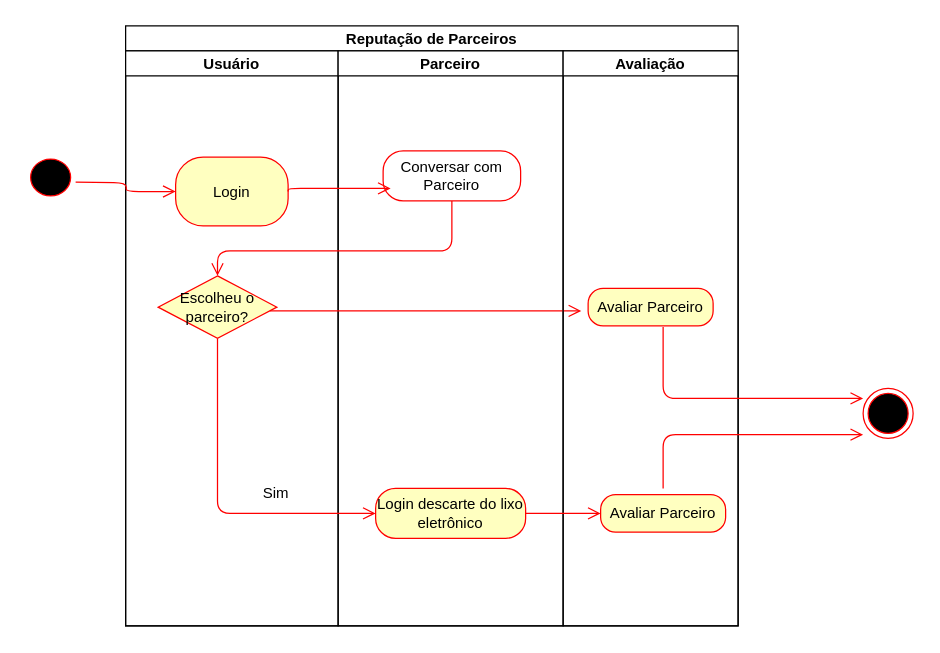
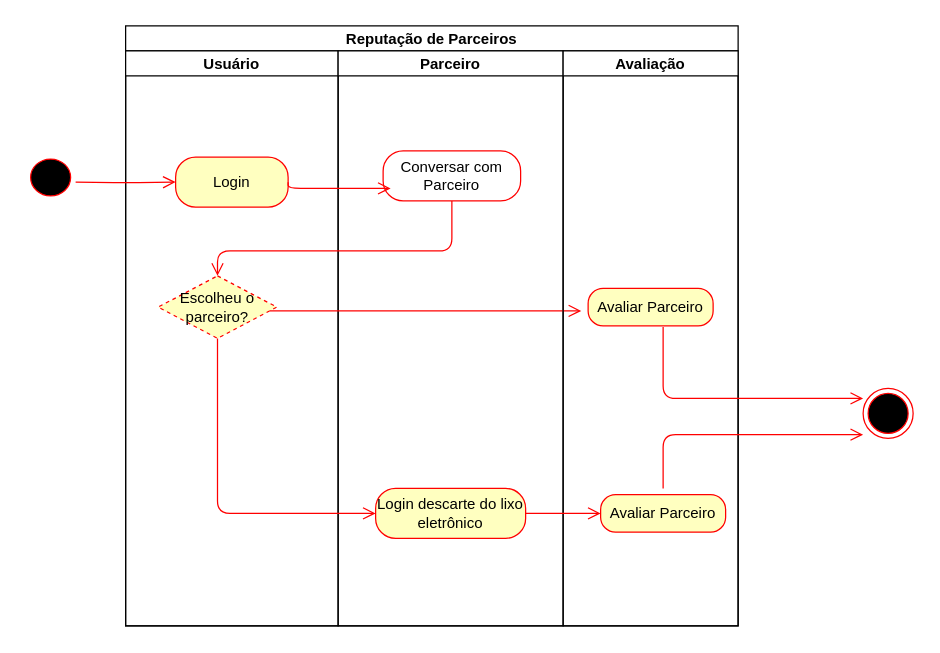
node "Login": size 113x69 -> 113x50
node "Escolheu o parceiro?": style solid -> dashed
node "Sim": removed
